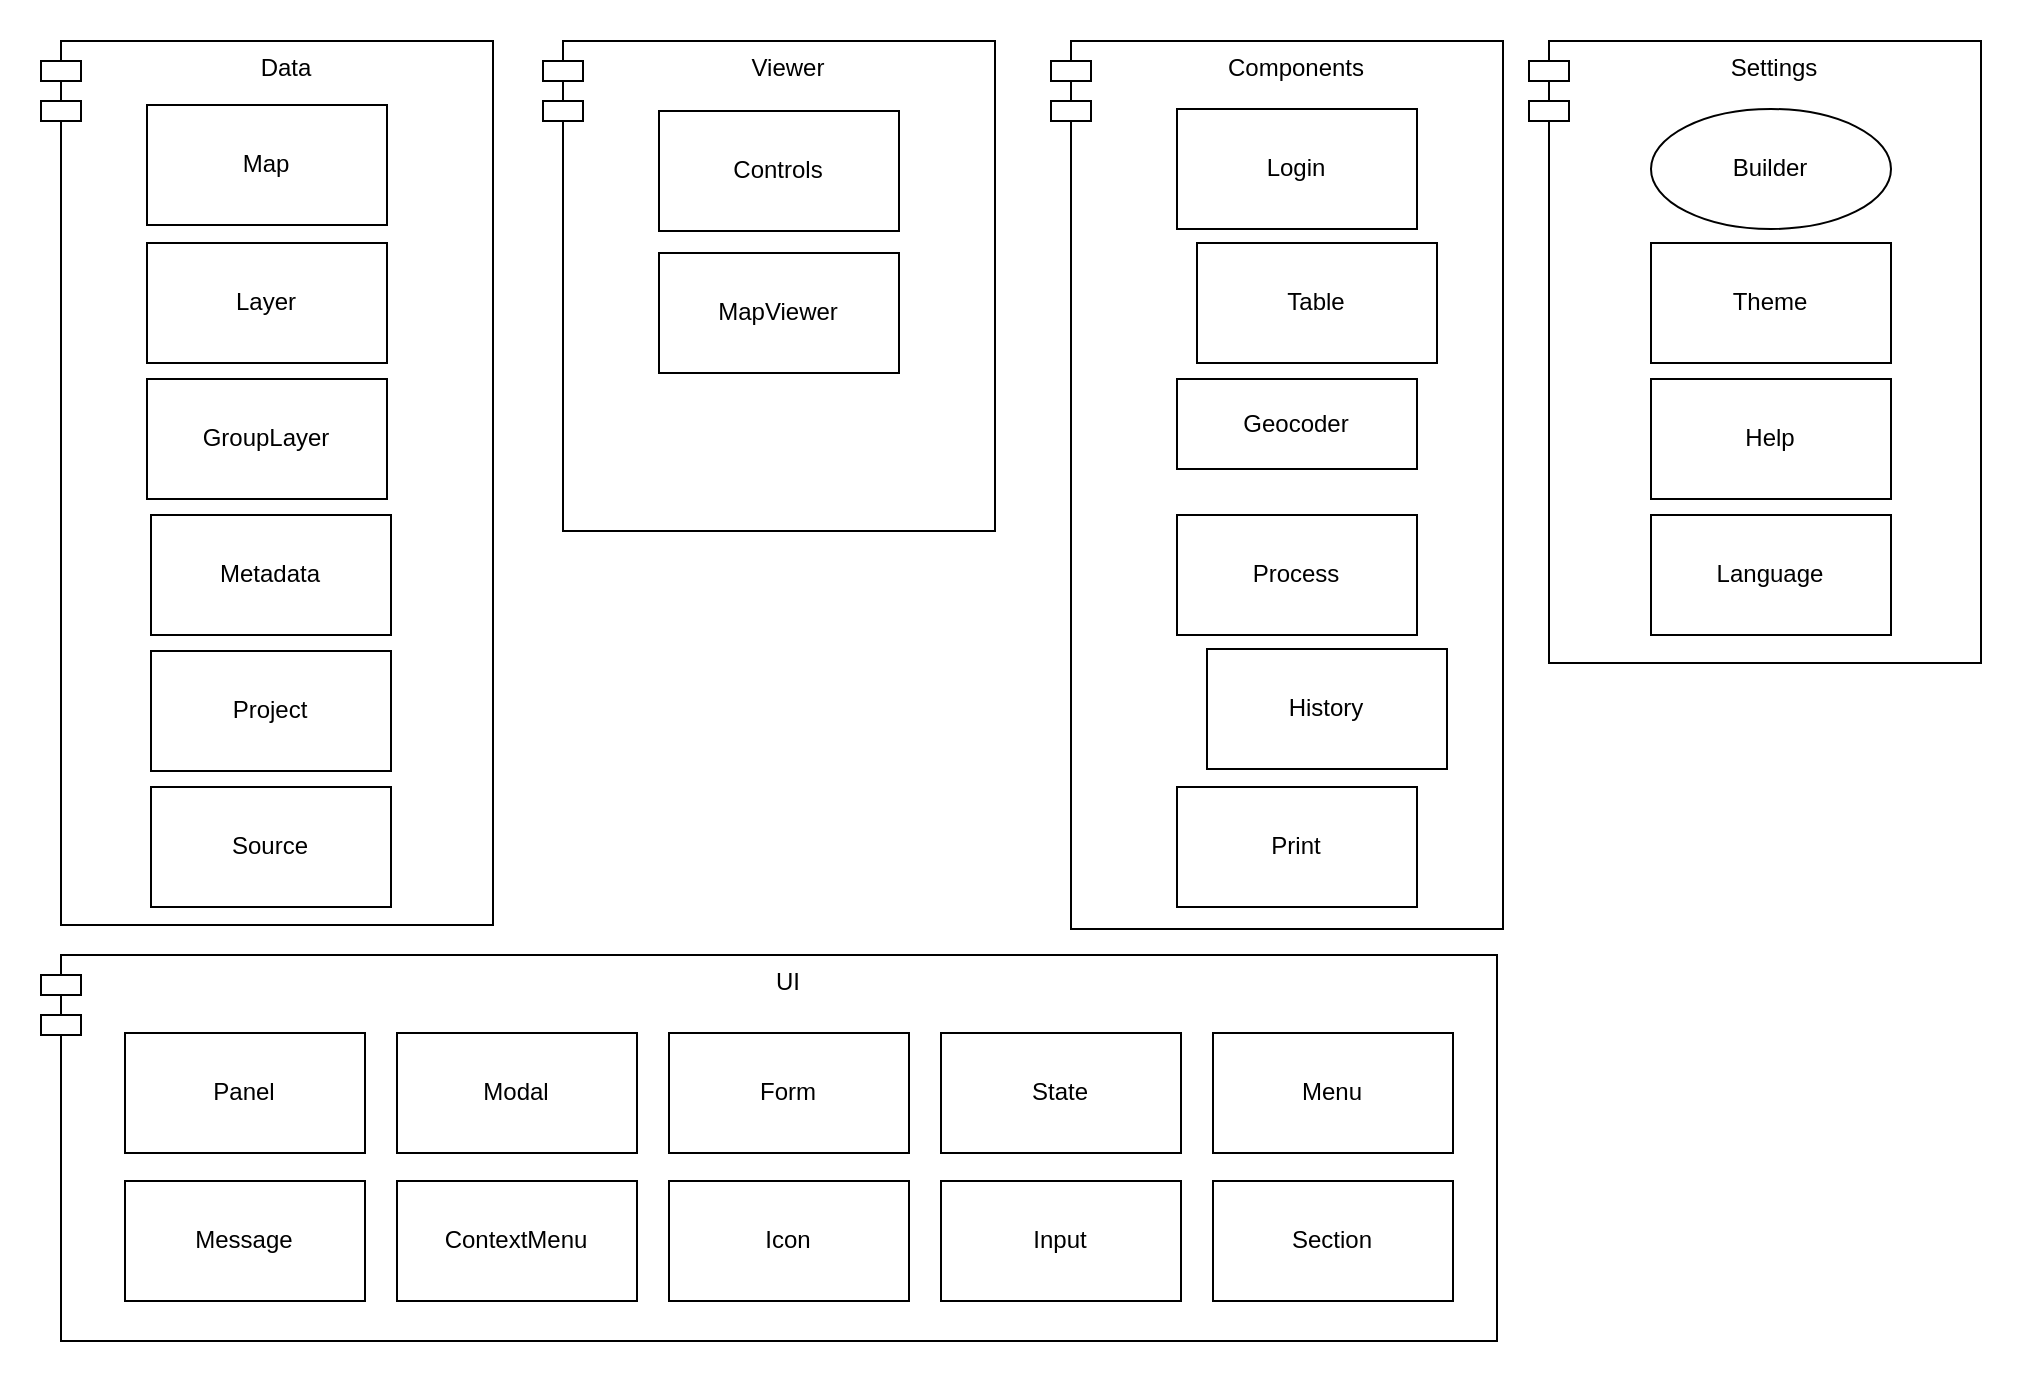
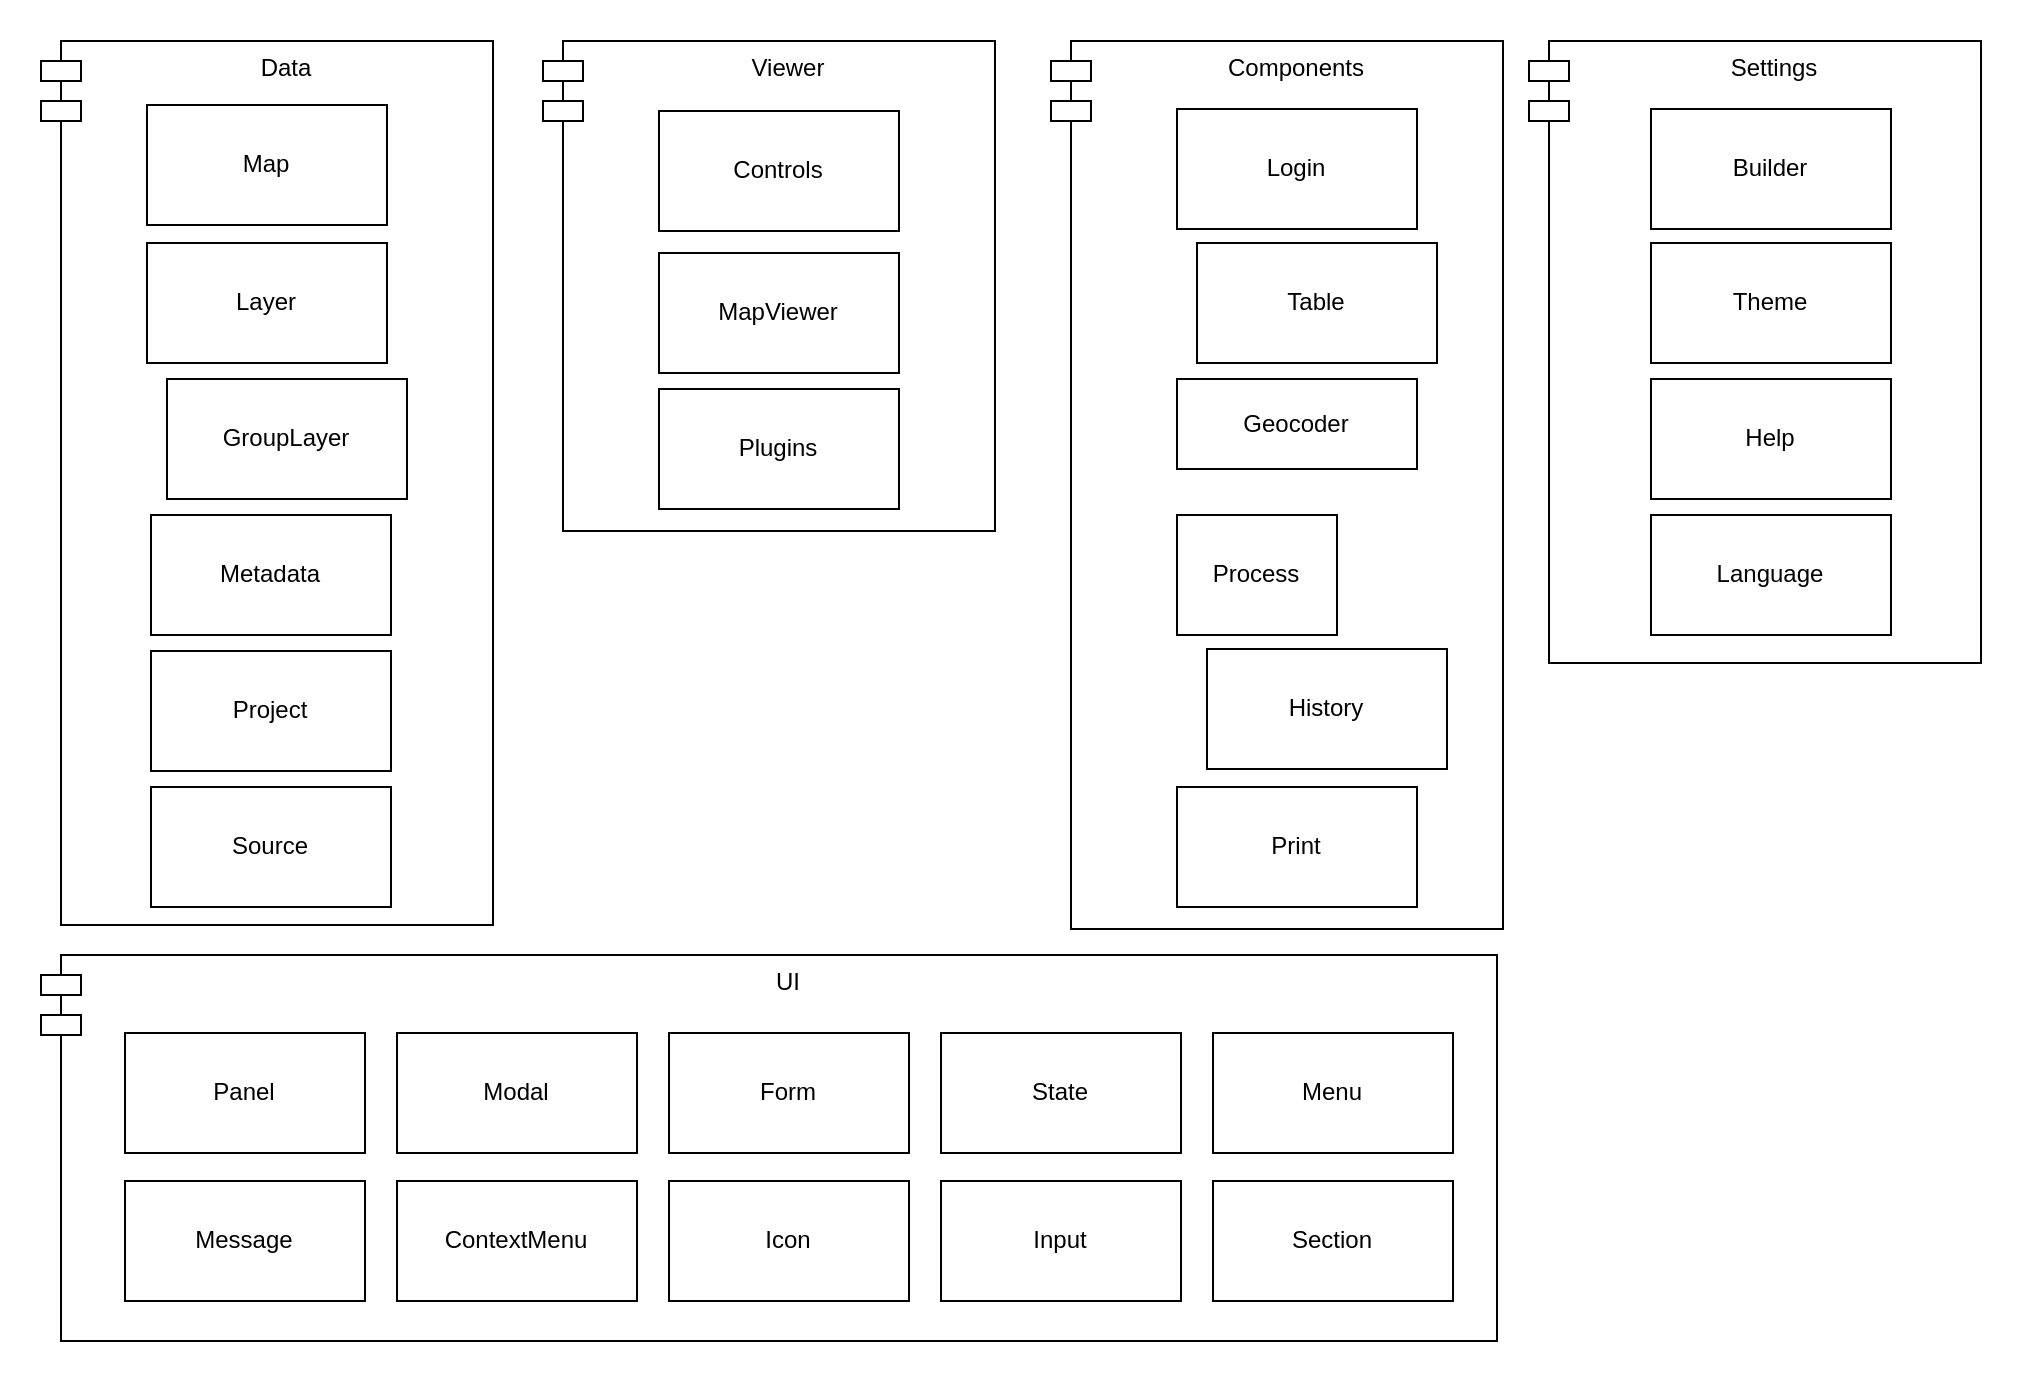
node "Builder": shape ellipse -> rectangle
node "GroupLayer": moved (267, 439) -> (287, 439)
node "Plugins": added
node "Process": size 240x120 -> 160x120
